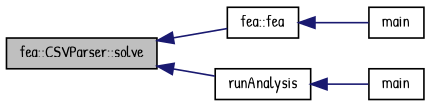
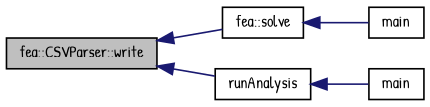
node "fea::fea": label "fea::fea" -> "fea::solve"
node "fea::CSVParser::solve": label "fea::CSVParser::solve" -> "fea::CSVParser::write"
